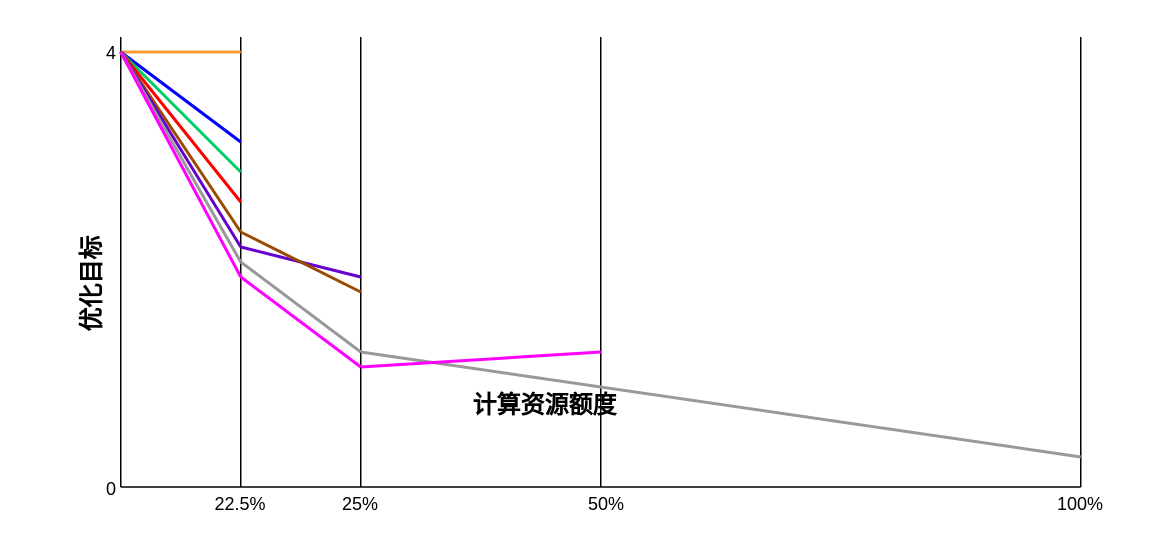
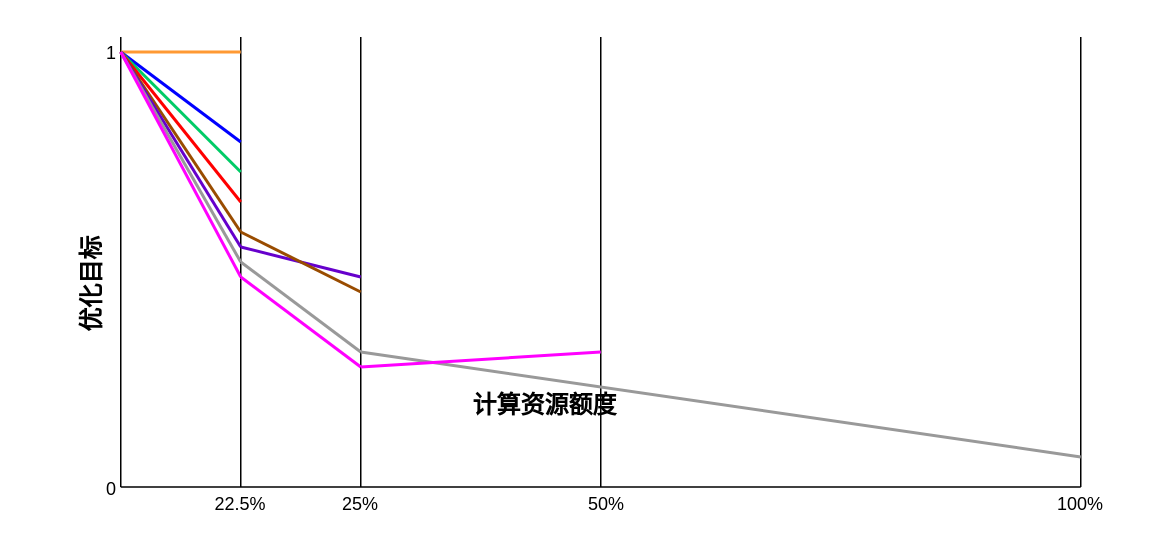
node "4": label "4" -> "1"
